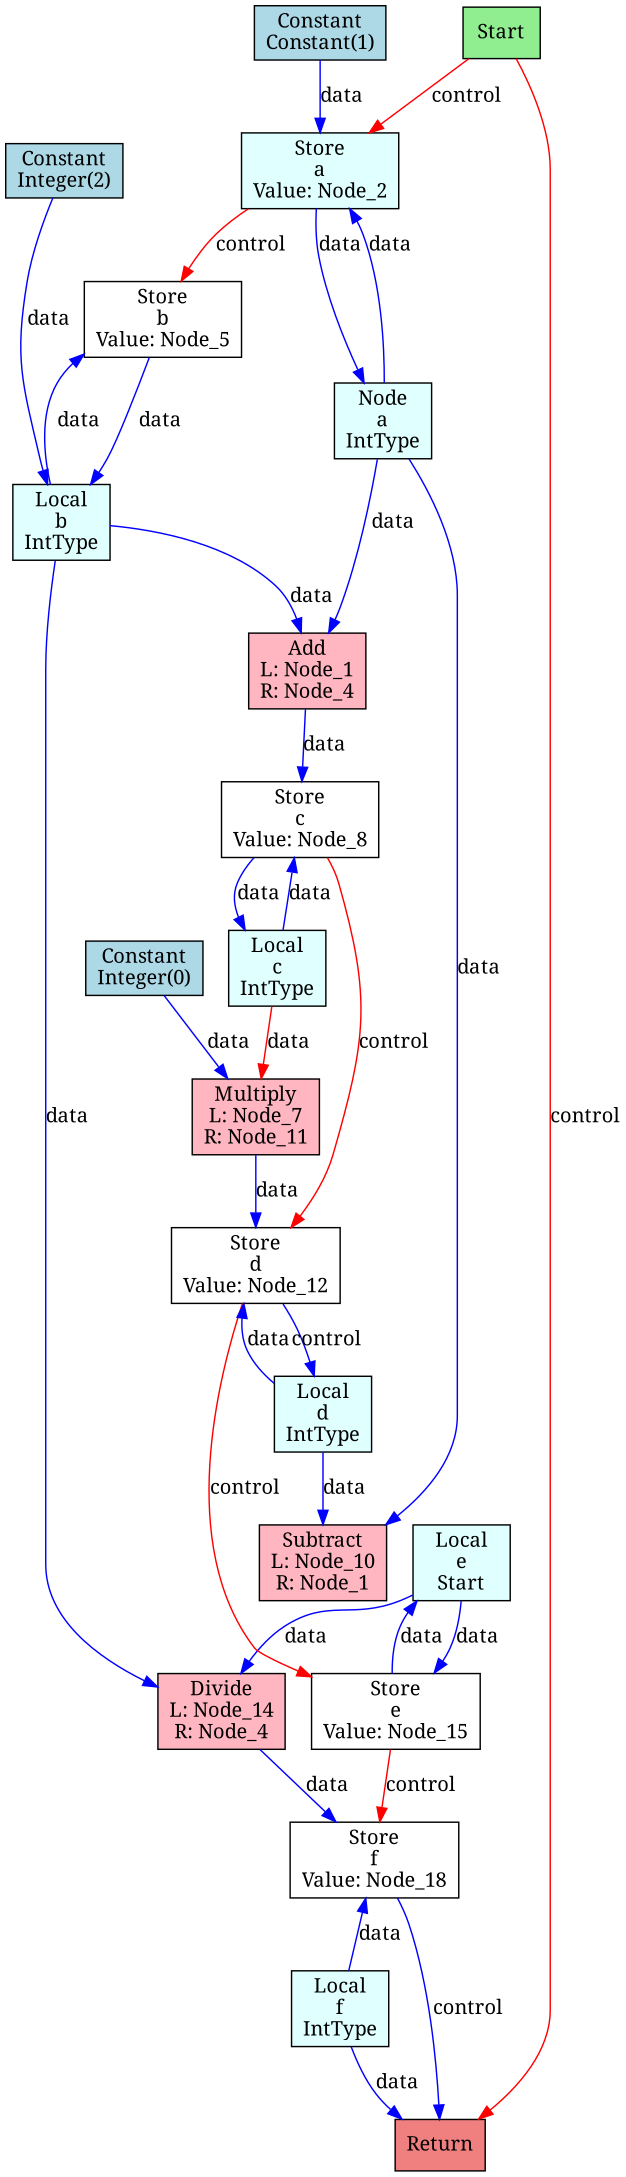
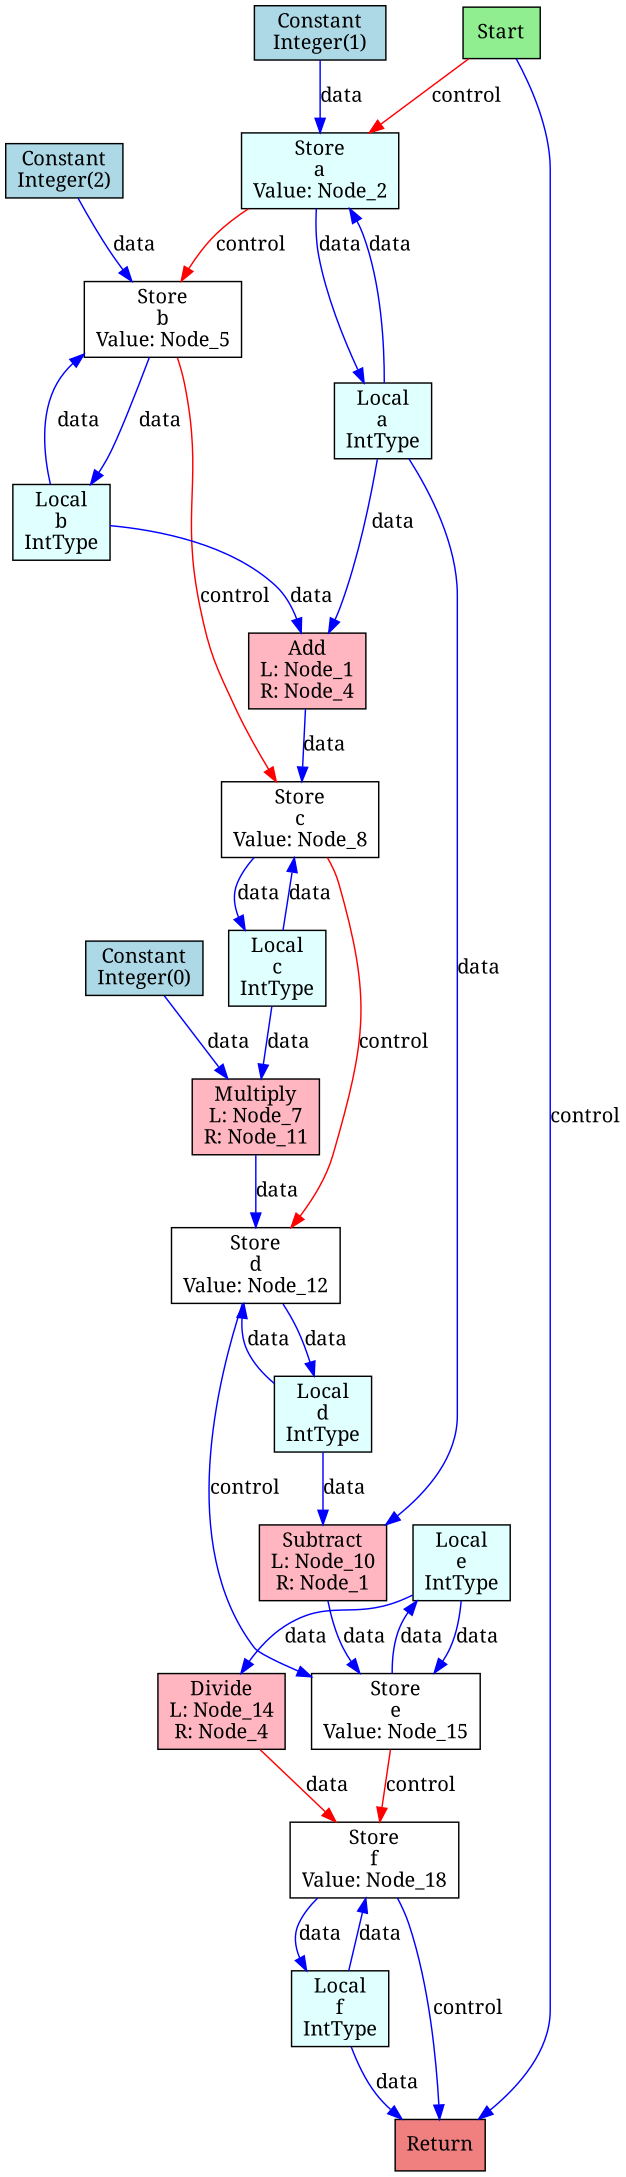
node "Constant Constant(1)": label "Constant Constant(1)" -> "Constant Integer(1)"
edge "Constant Integer(2)" -> "Local b IntType": now "Constant Integer(2)" -> "Store b Value: Node_5"
node "Node a IntType": label "Node a IntType" -> "Local a IntType"
edge "Store b Value: Node_5" -> "Store c Value: Node_8": added, label "control"
edge "Local c IntType" -> "Multiply L: Node_7 R: Node_11": color red -> blue
edge "Start" -> "Return": color red -> blue
edge "Local b IntType" -> "Divide L: Node_14 R: Node_4": removed, label "data"
edge "Store d Value: Node_12" -> "Local d IntType": label "control" -> "data"
edge "Store d Value: Node_12" -> "Store e Value: Node_15": color red -> blue
node "Local e Start": label "Local e Start" -> "Local e IntType"
edge "Subtract L: Node_10 R: Node_1" -> "Store e Value: Node_15": added, label "data"
edge "Divide L: Node_14 R: Node_4" -> "Store f Value: Node_18": color blue -> red
edge "Store f Value: Node_18" -> "Local f IntType": added, label "data"
